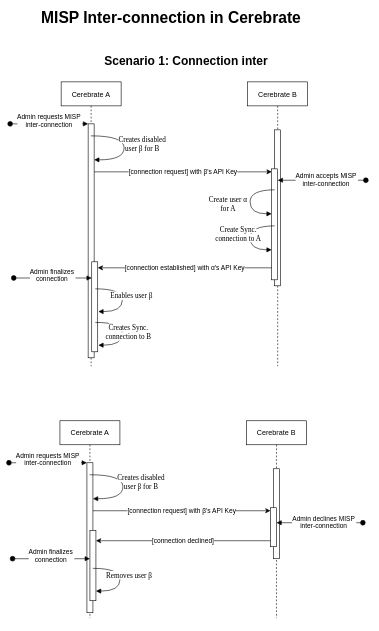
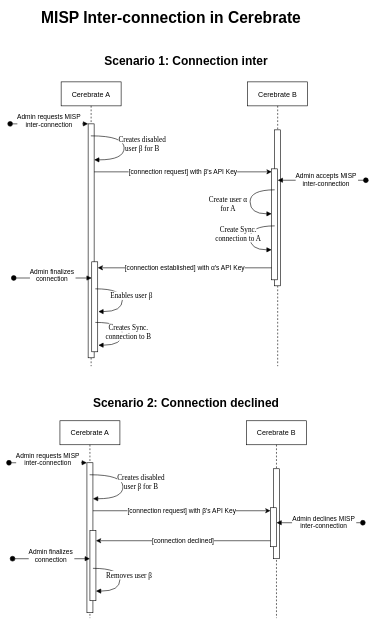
node "Scenario 2: Connection declined": added
